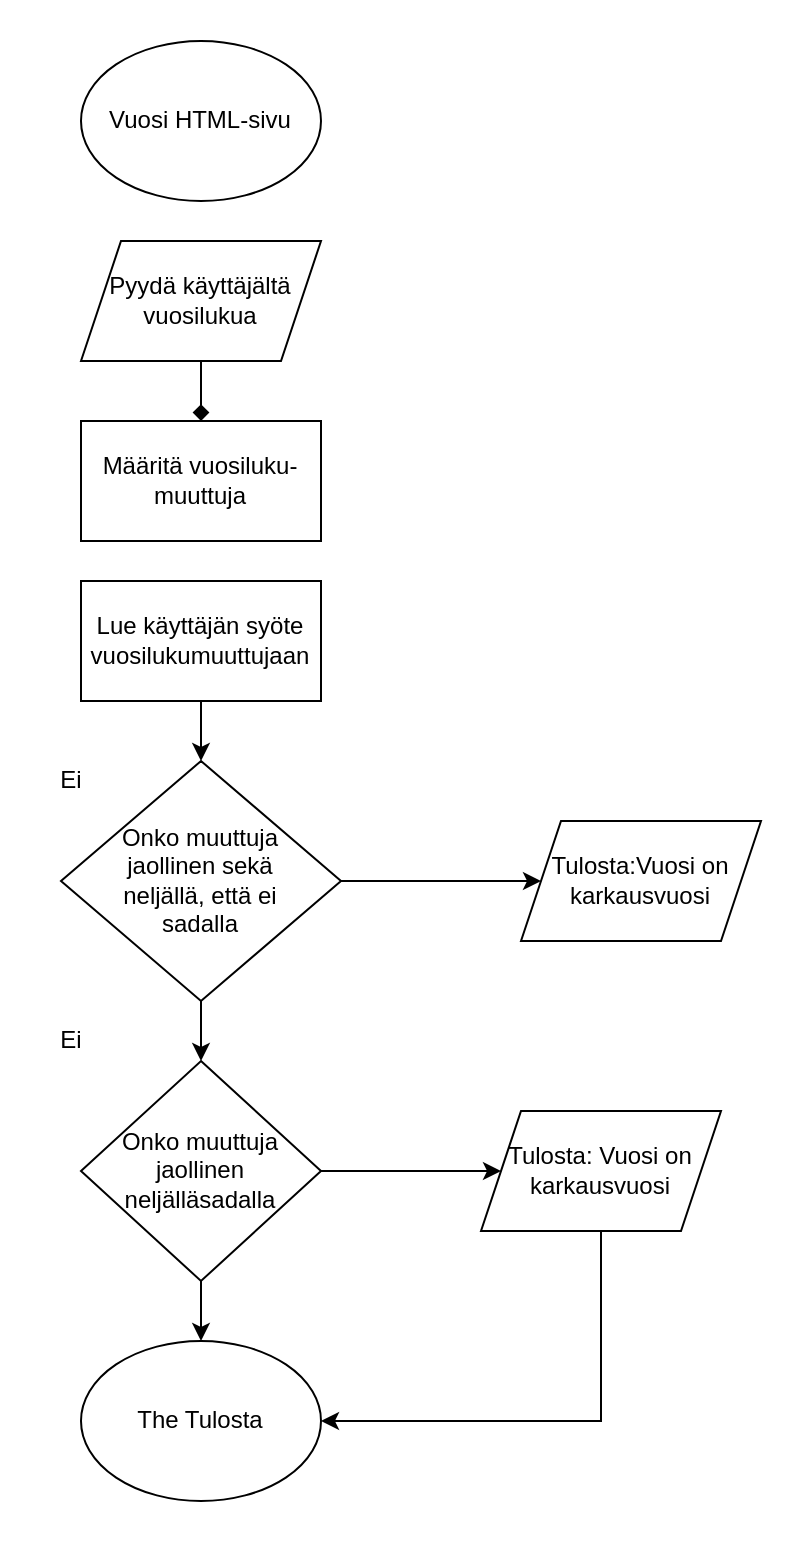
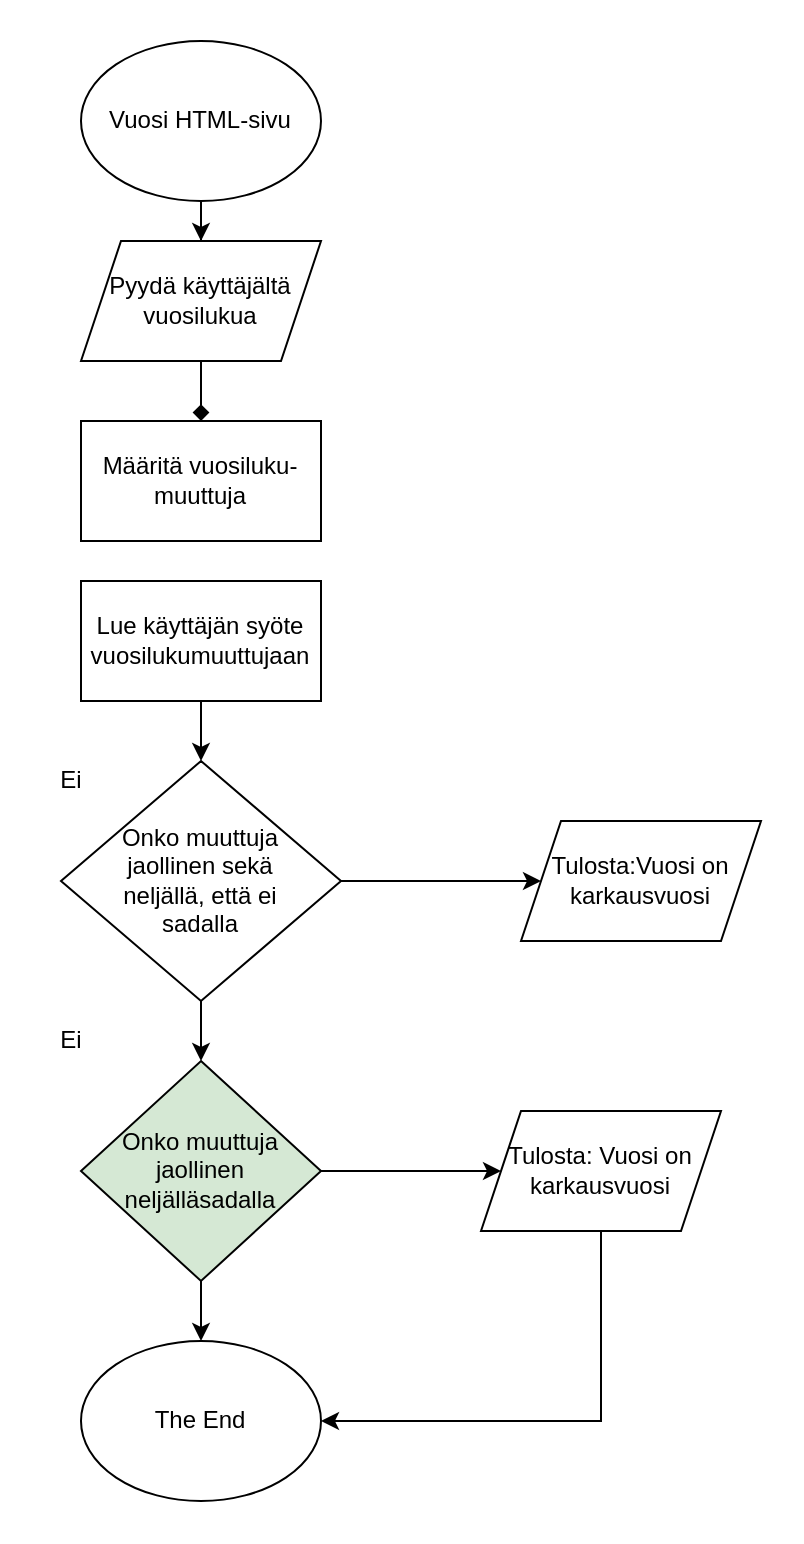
edge "Vuosi HTML-sivu" -> "Pyydä käyttäjältä vuosilukua": added
node "Onko muuttuja jaollinen neljälläsadalla": fillcolor #ffffff -> #d5e8d4
node "The Tulosta": label "The Tulosta" -> "The End"
